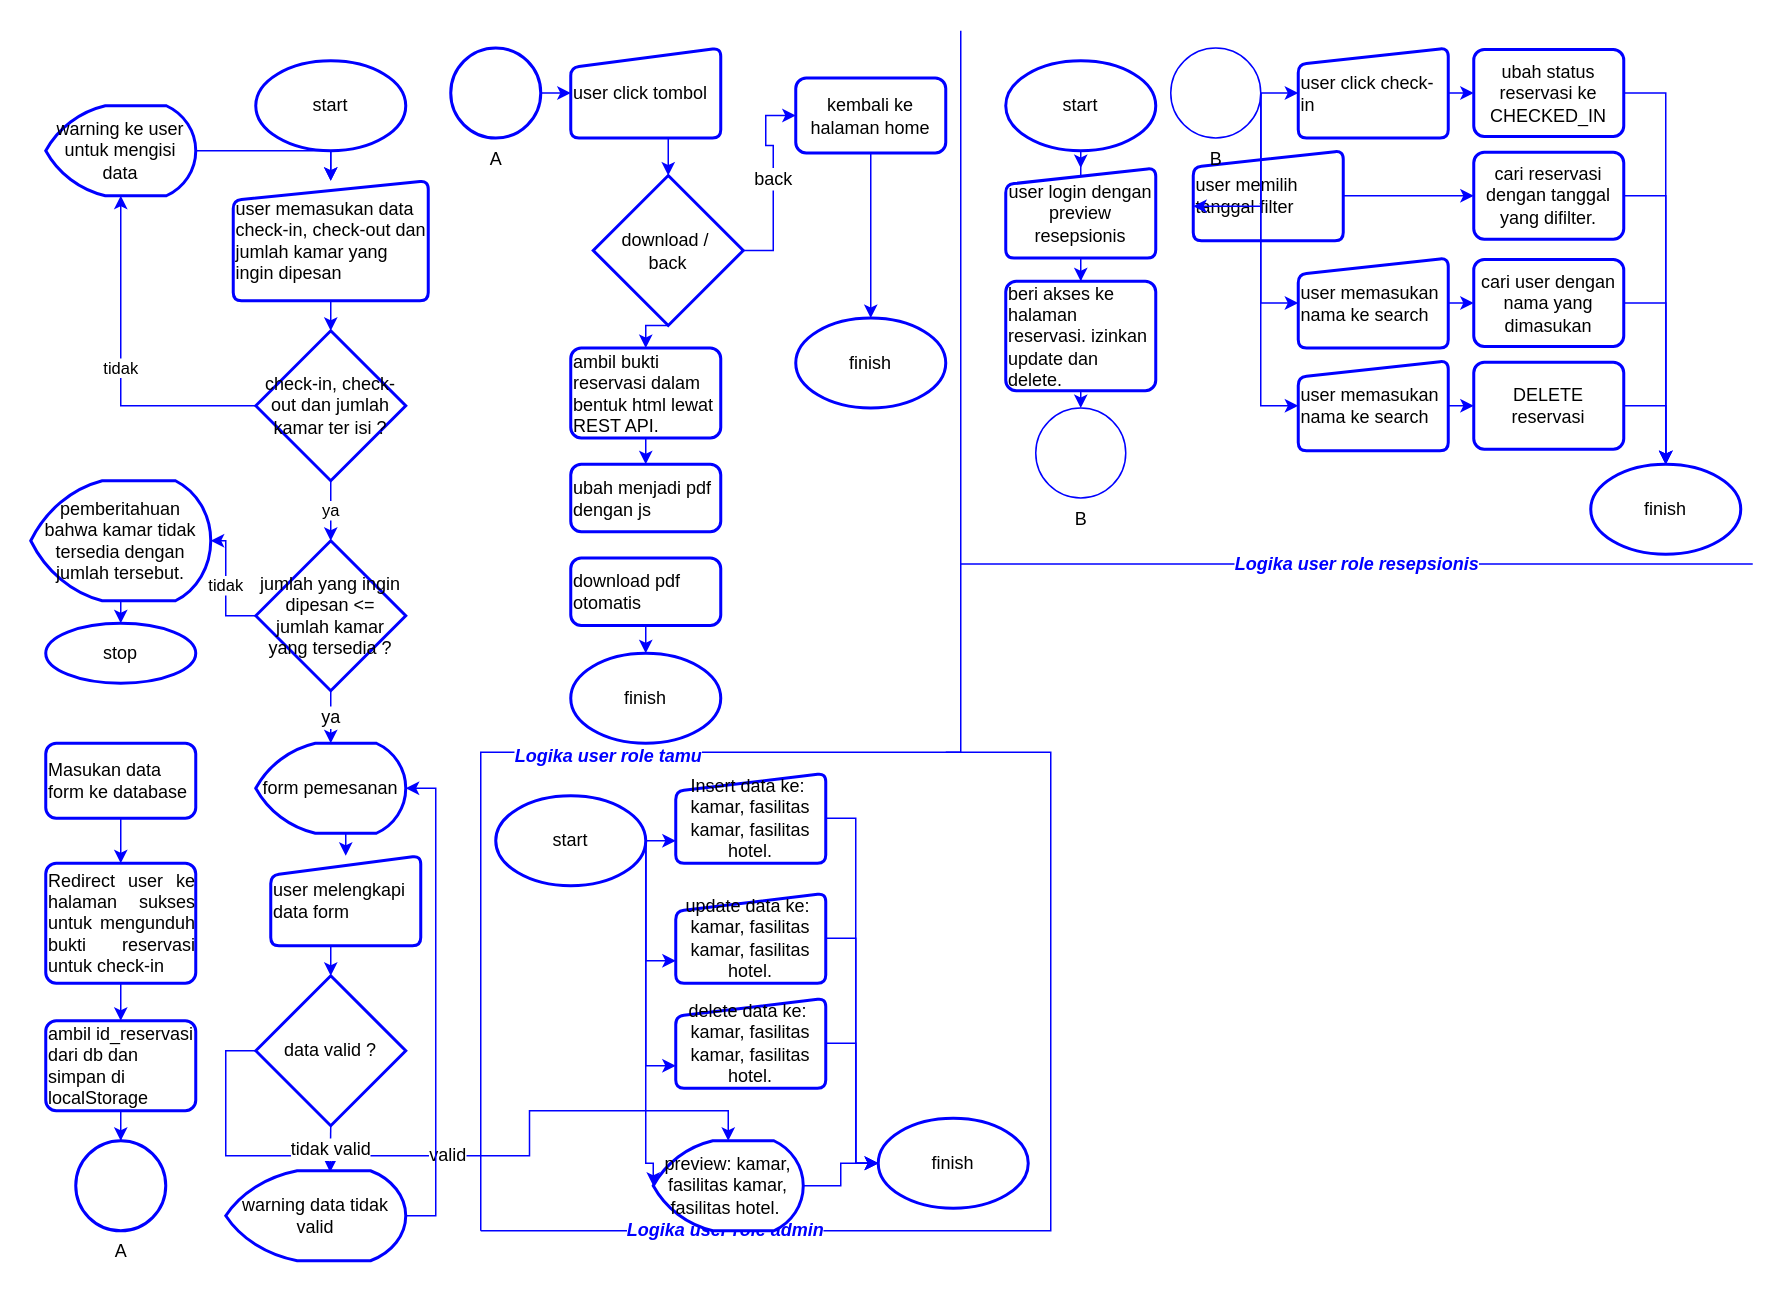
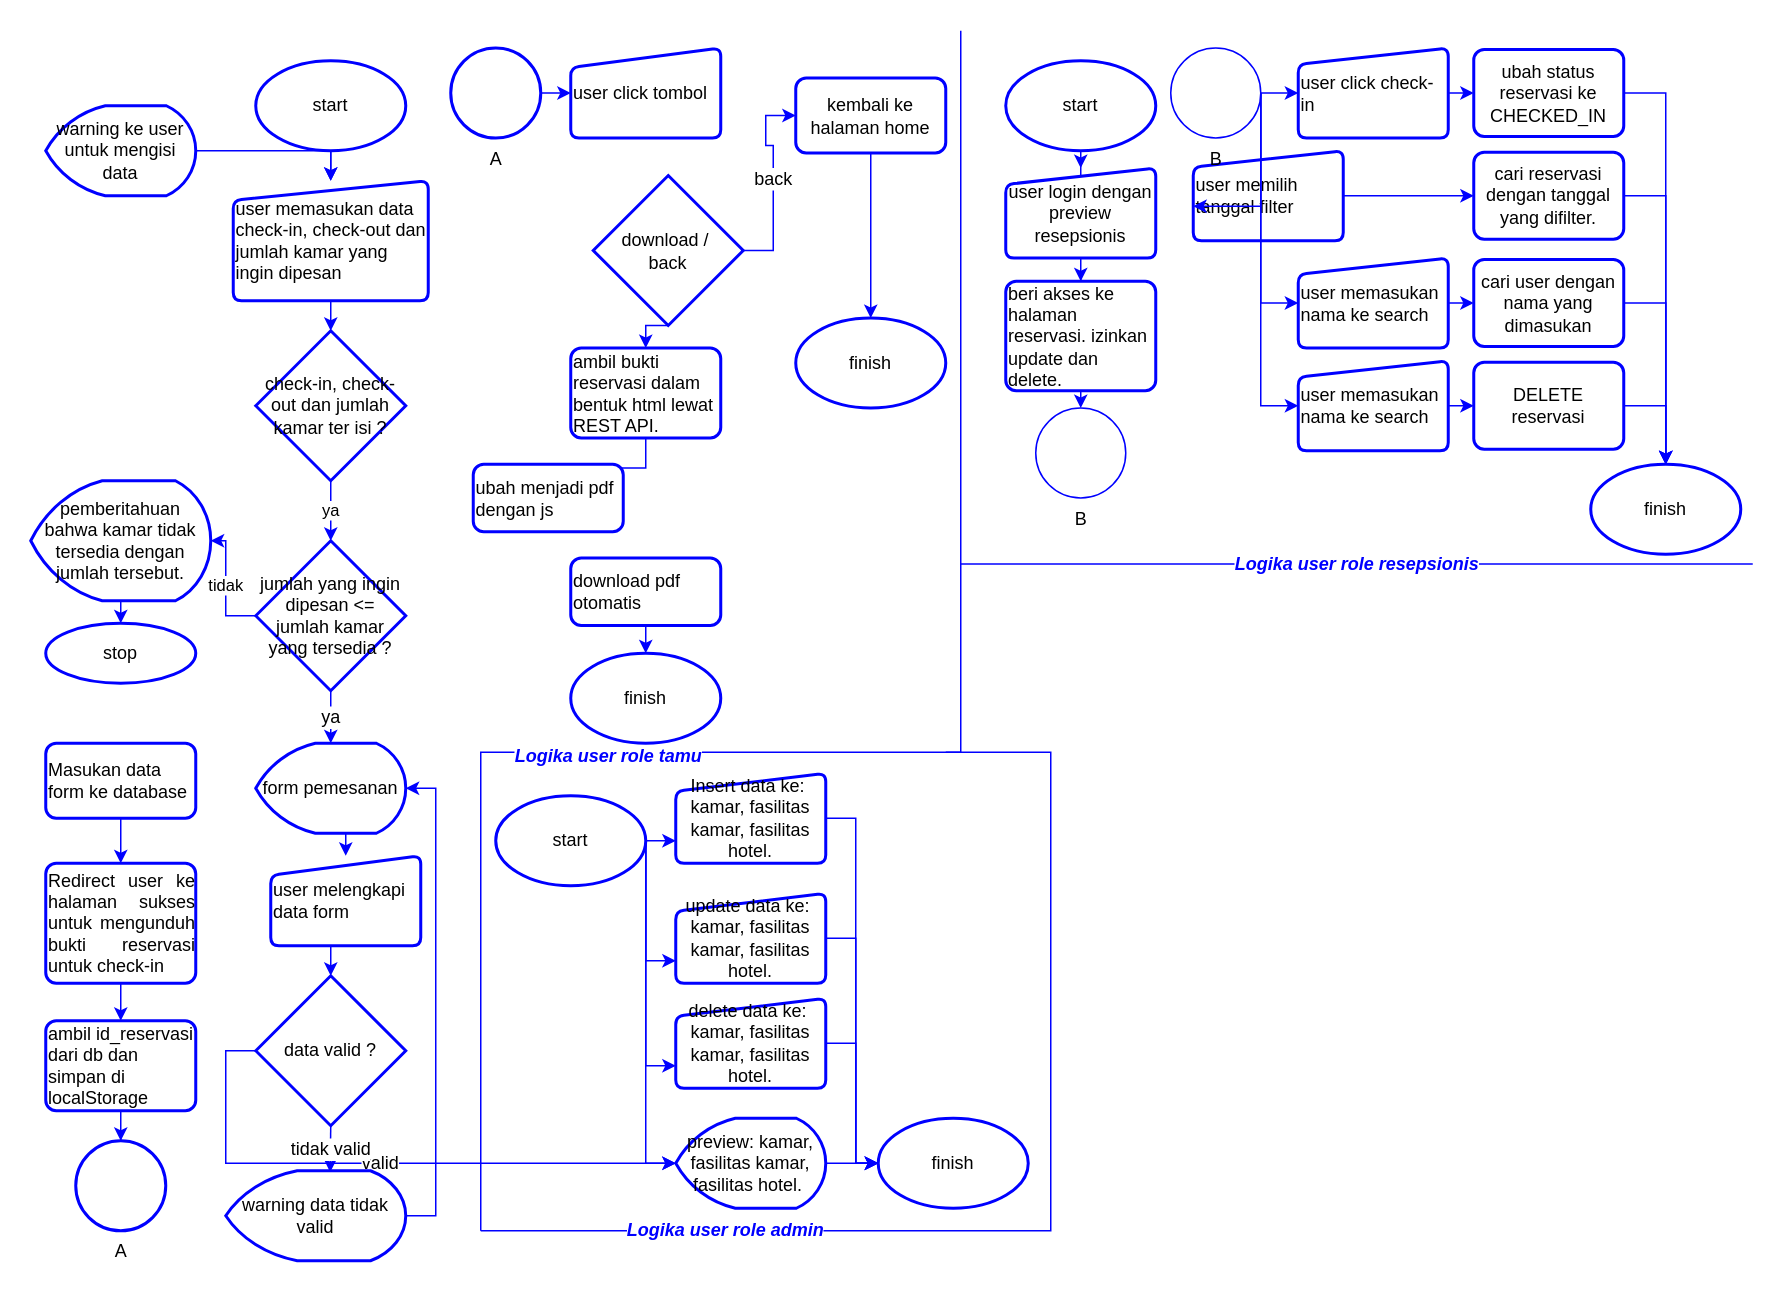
edge "user click tombol" -> "download / back": removed
edge "check-in, check-out dan jumlah kamar ter isi ?" -> "warning ke user untuk mengisi data": removed, label "tidak"
node "ubah menjadi pdf dengan js": moved (646, 498) -> (548, 498)
node "preview: kamar, fasilitas kamar, fasilitas hotel.": moved (728, 1186) -> (751, 1163)
